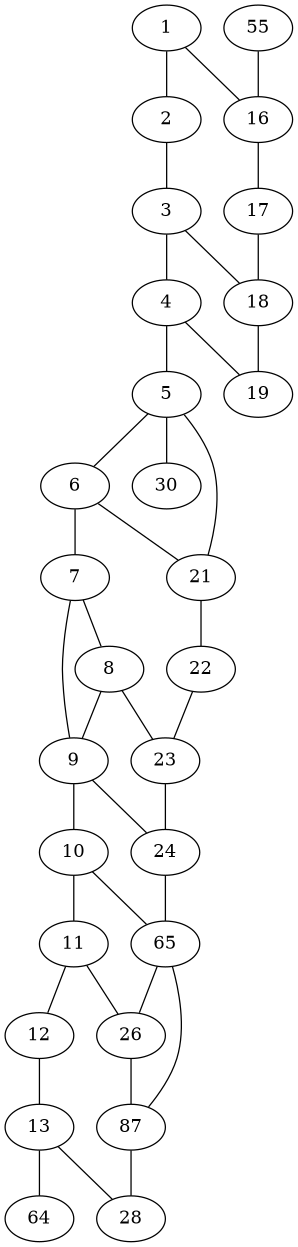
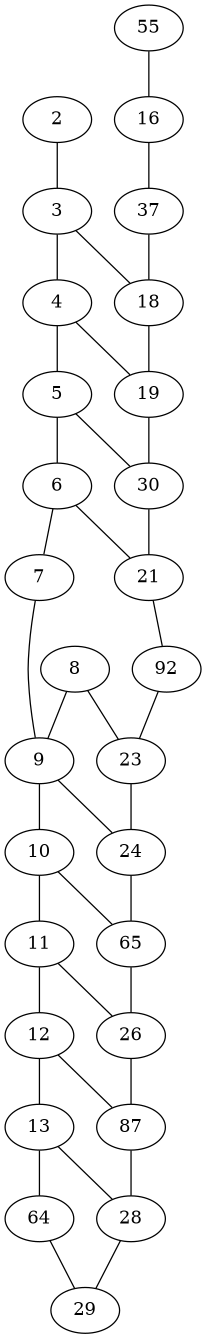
node "1": removed
node "17": label "17" -> "37"
edge "19" -- "30": added
edge "5" -- "21": now "30" -- "21"
edge "7" -- "8": removed
node "22": label "22" -> "92"
edge "65" -- "87": now "12" -- "87"
node "29": added
